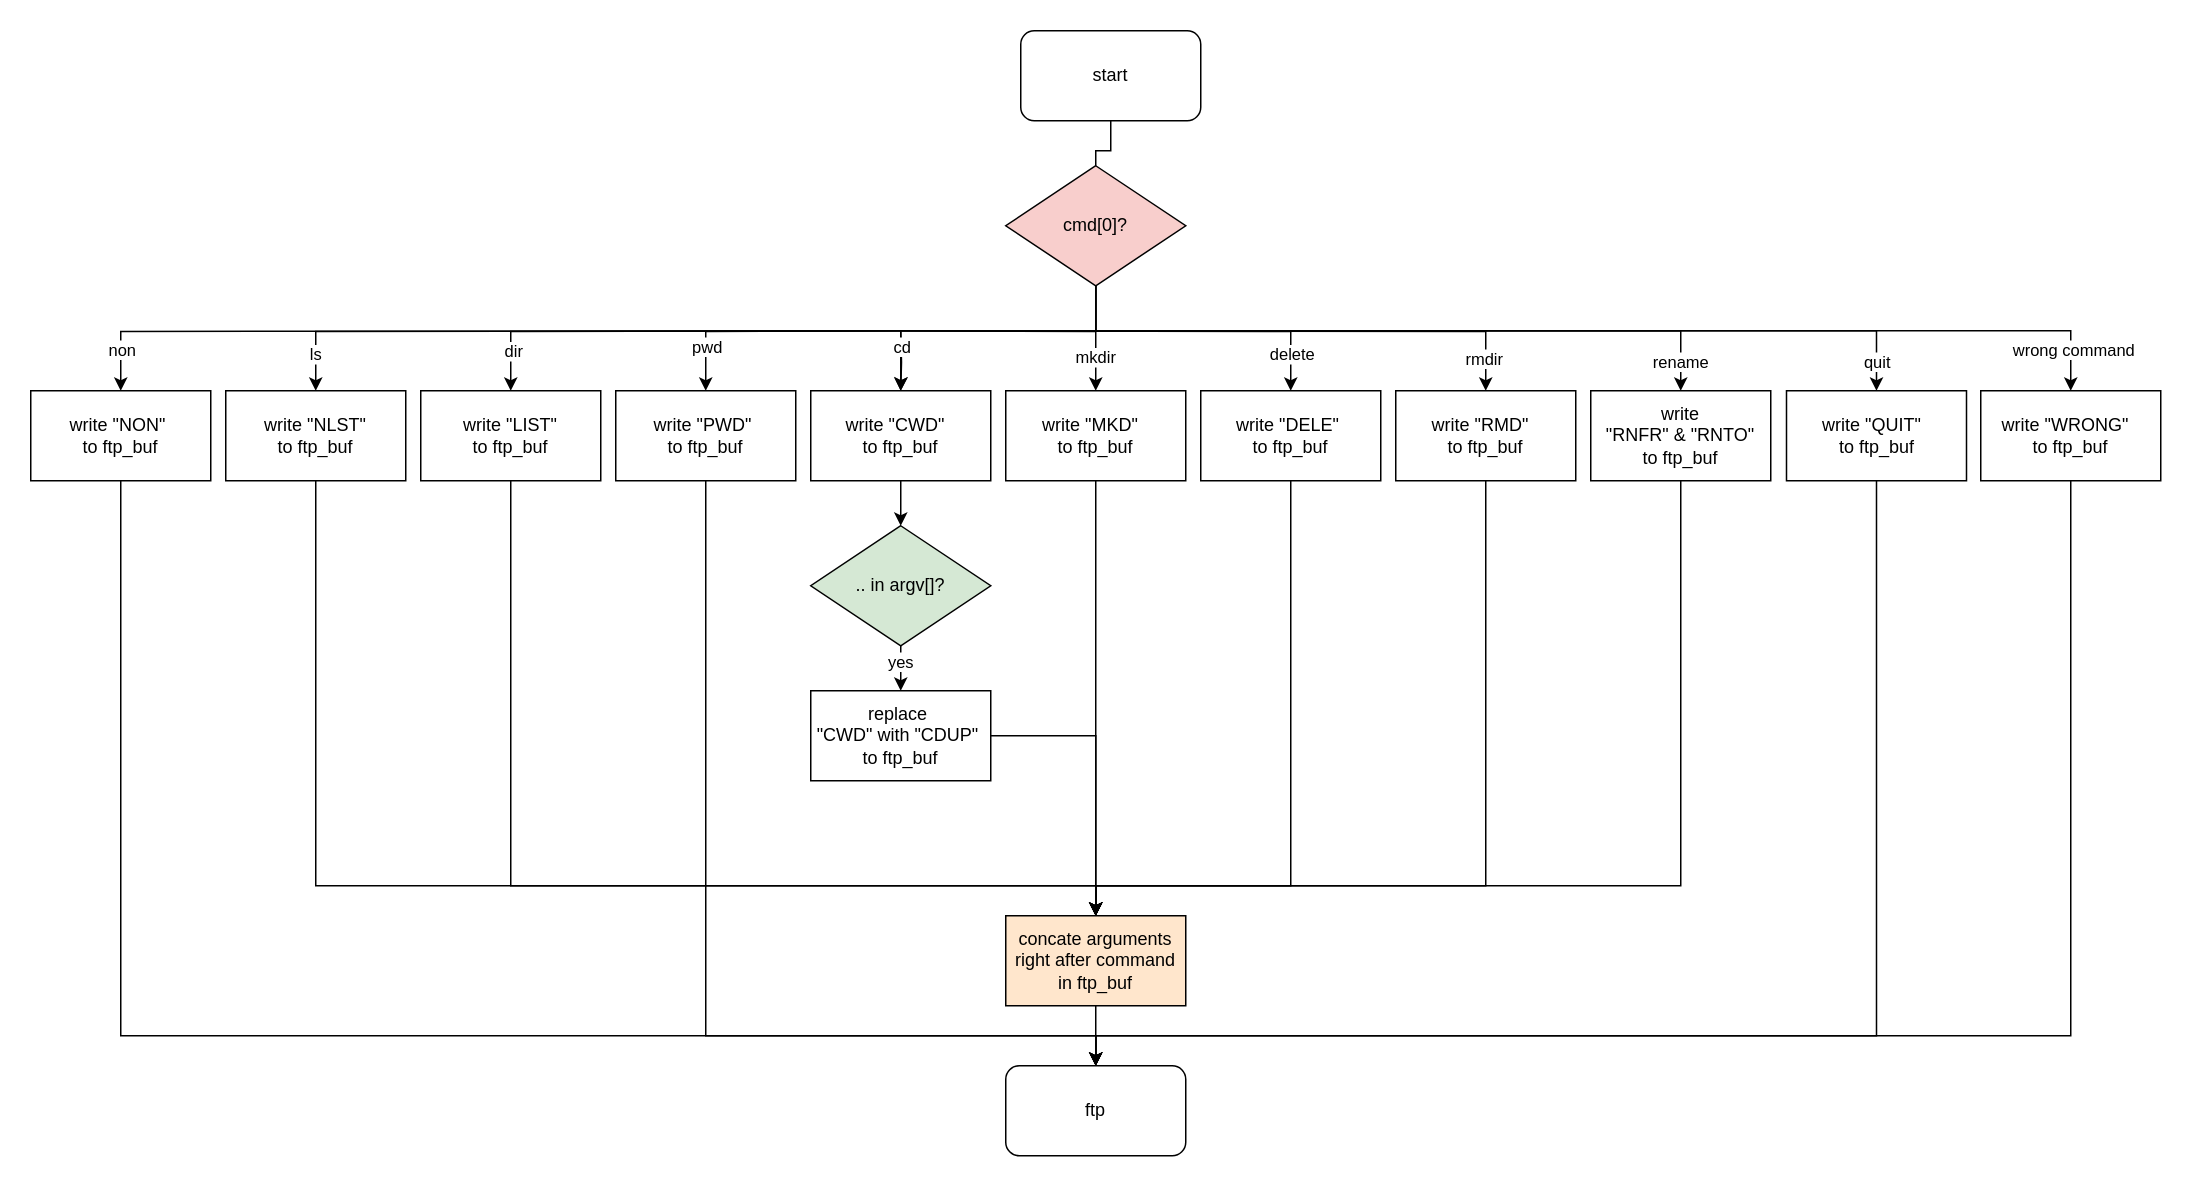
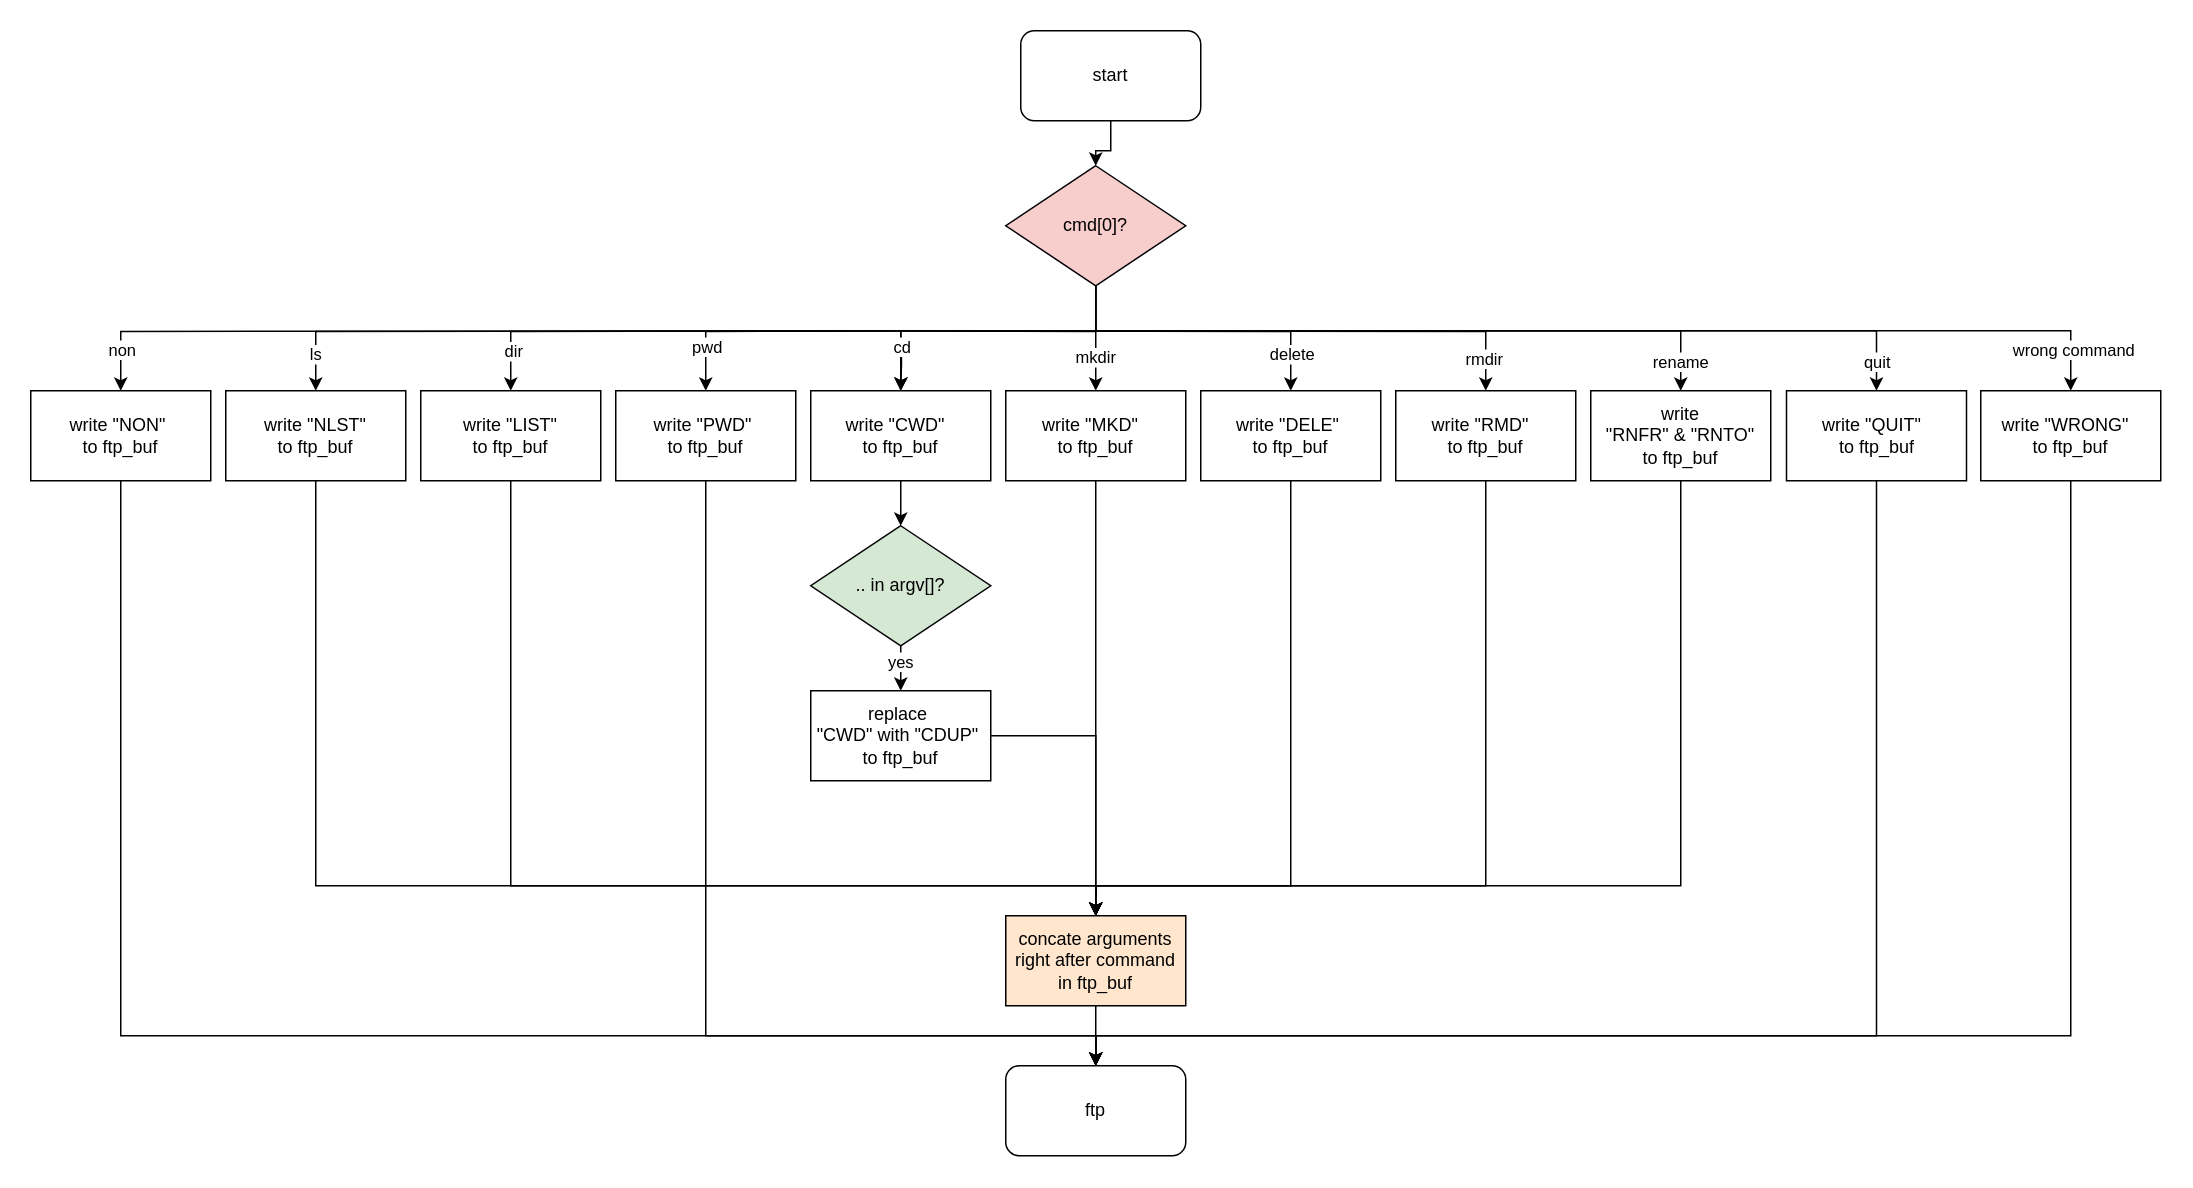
edge "start" -- "cmd[0]?": arrowhead none -> classic
